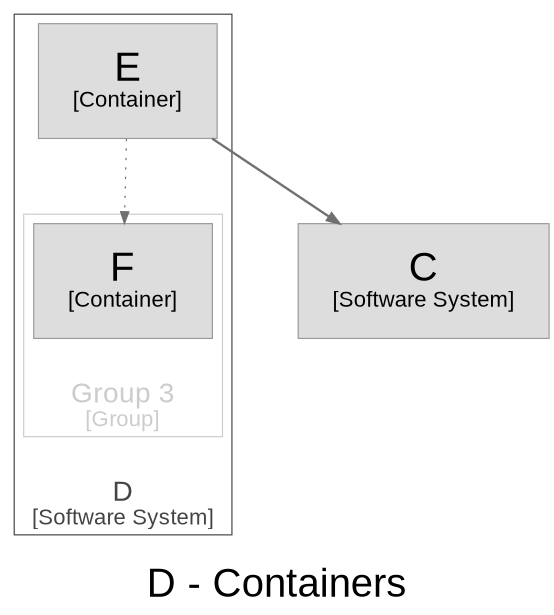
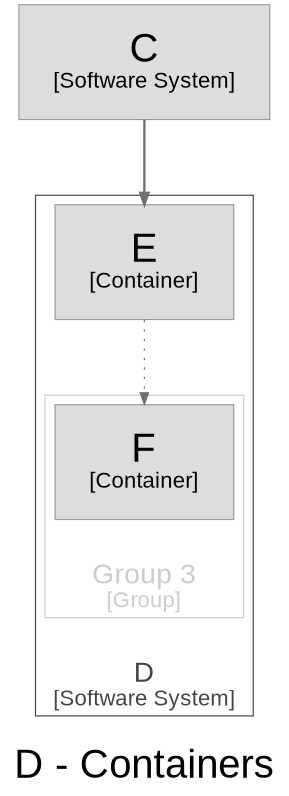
edge "E" -> "C": reversed
